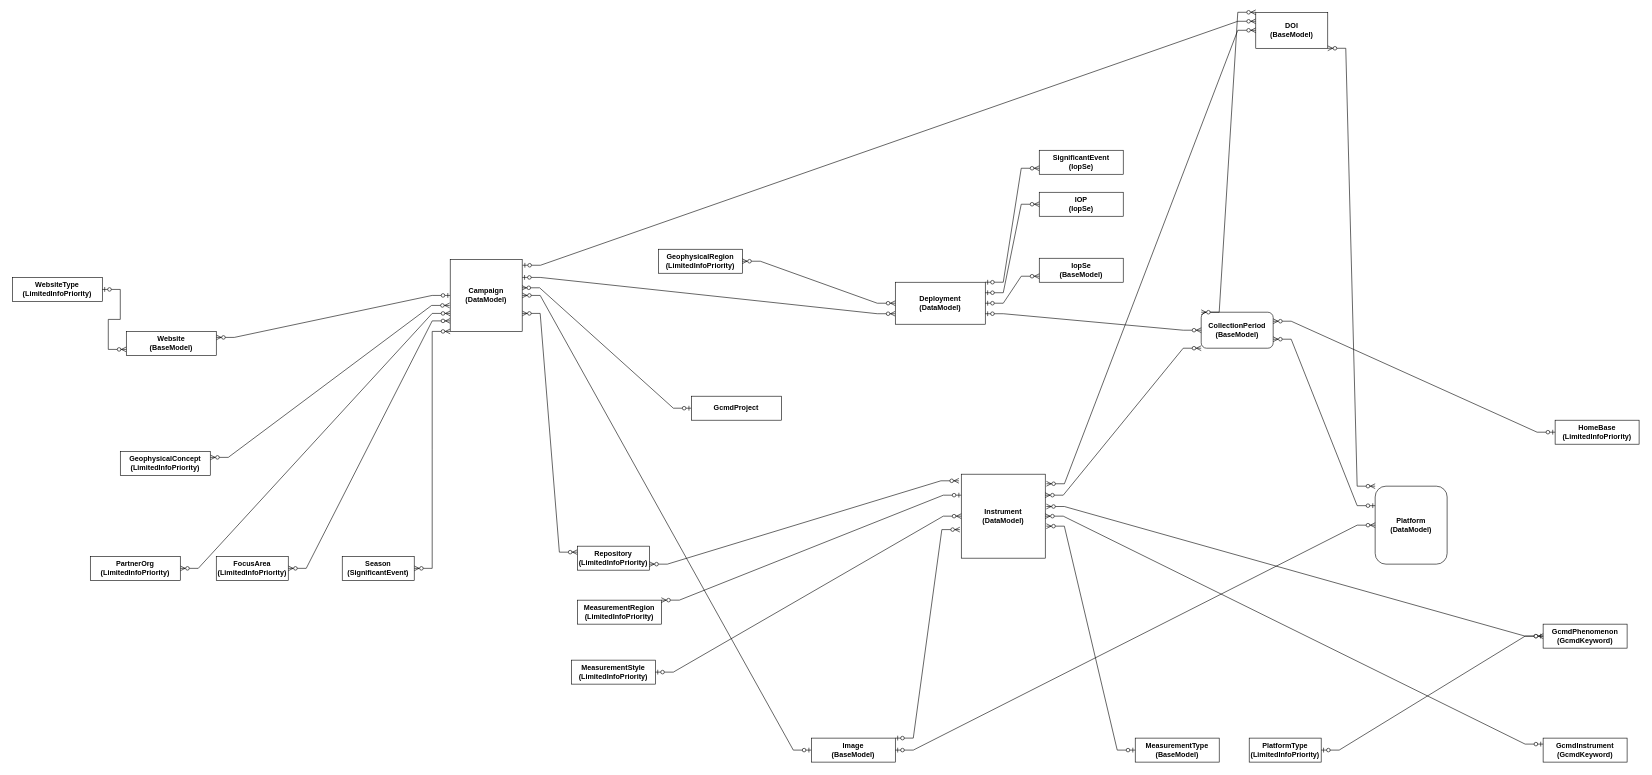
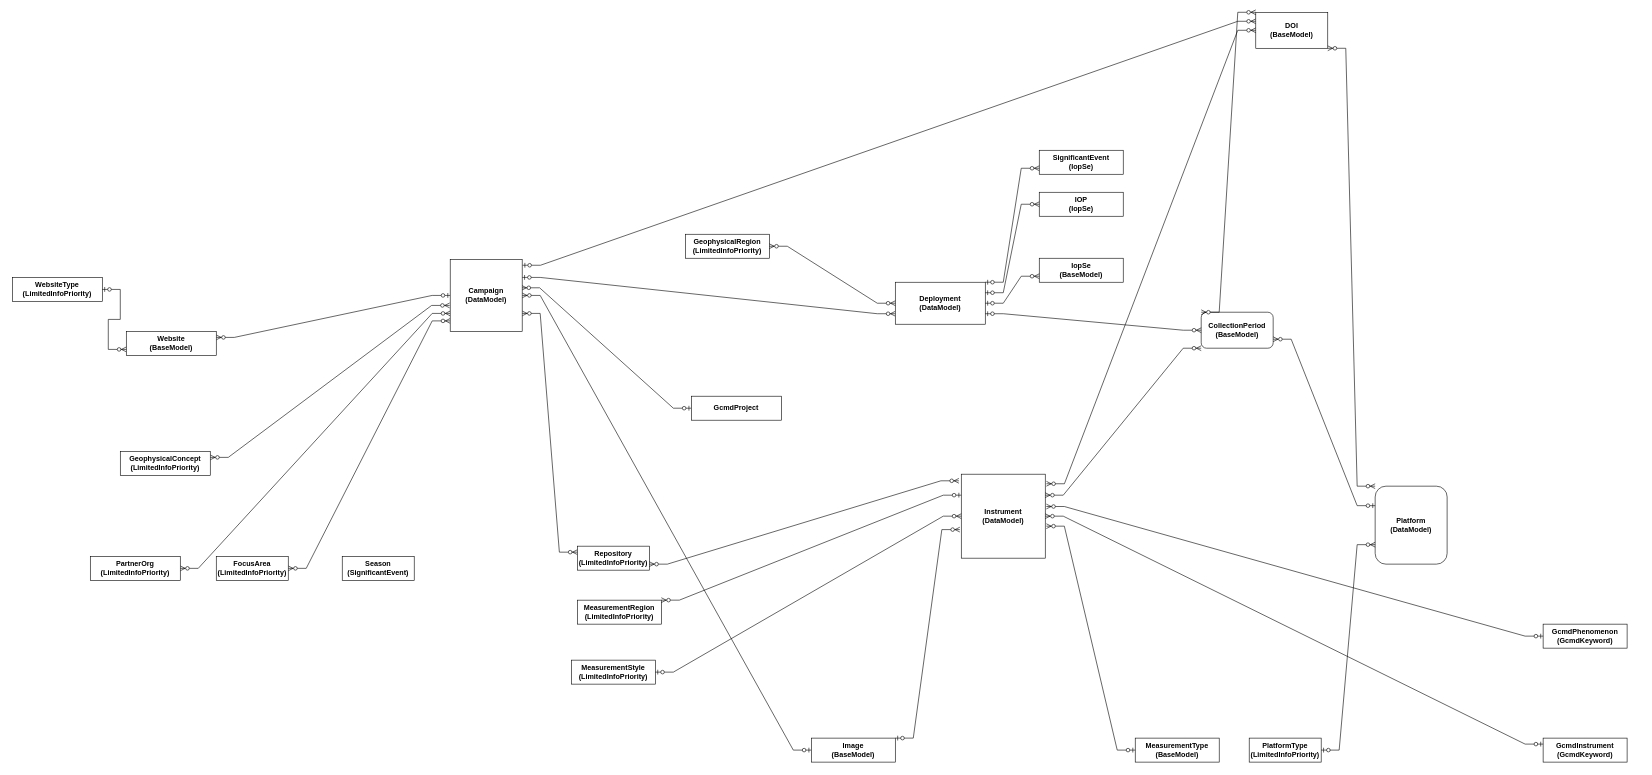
node "GeophysicalRegion (LimitedInfoPriority)": moved (701, 261) -> (728, 246)
edge "CollectionPeriod (BaseModel)" -- "HomeBase (LimitedInfoPriority)": removed
node "HomeBase (LimitedInfoPriority)": removed
edge "Campaign (DataModel)" -- "Season (SignificantEvent)": removed
edge "Platform (DataModel)" -- "Image (BaseModel)": removed
edge "GcmdPhenomenon (GcmdKeyword)" -- "PlatformType (LimitedInfoPriority)": now "Platform (DataModel)" -- "PlatformType (LimitedInfoPriority)"
